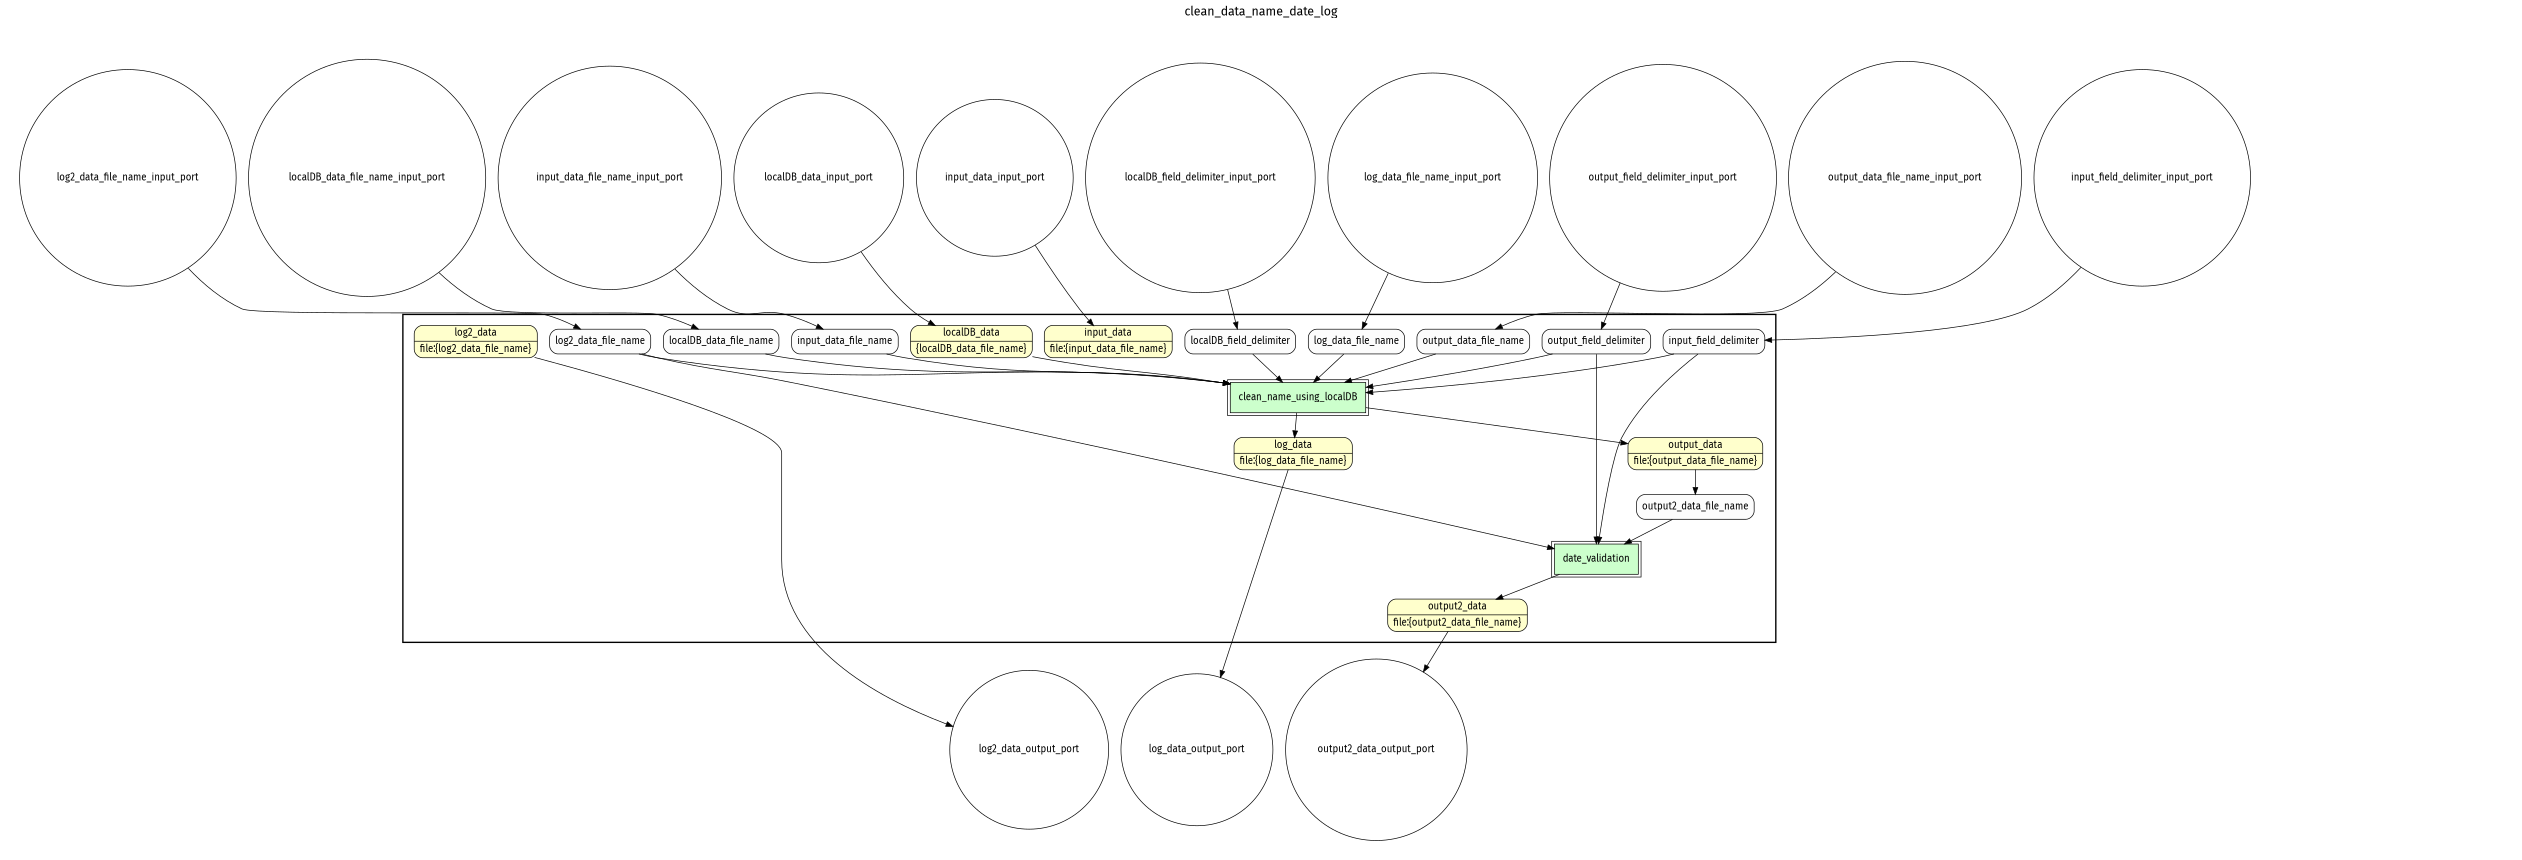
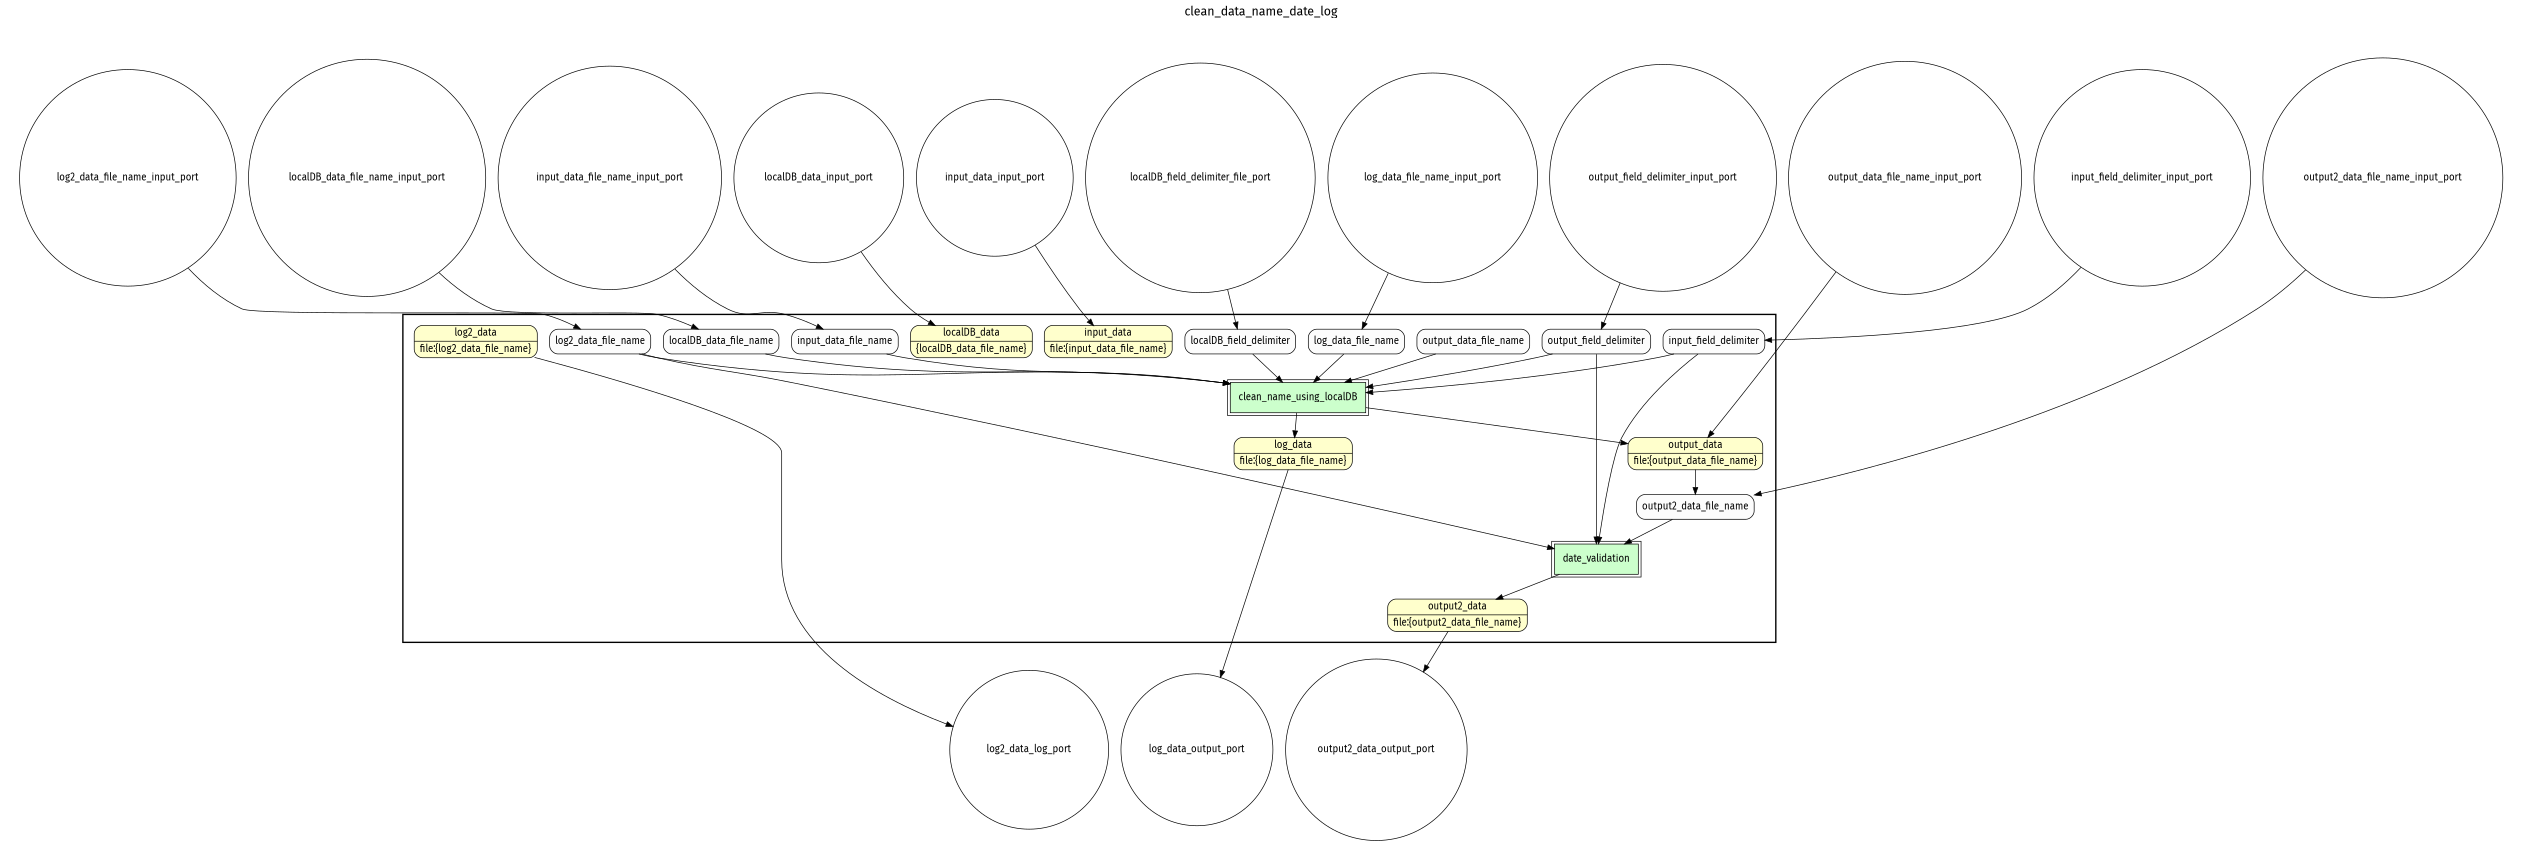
node "localDB_field_delimiter_input_port": label "localDB_field_delimiter_input_port" -> "localDB_field_delimiter_file_port"
node "output2_data_file_name_input_port": added
edge "output_data_file_name_input_port" -> "output_data_file_name": now "output_data_file_name_input_port" -> "output_data"
edge "localDB_data" -> "clean_name_using_localDB": removed
node "log2_data_output_port": label "log2_data_output_port" -> "log2_data_log_port"
